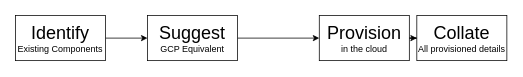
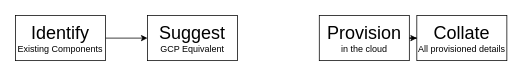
edge "Suggest GCP Equivalent" -> "Provision in the cloud": removed
